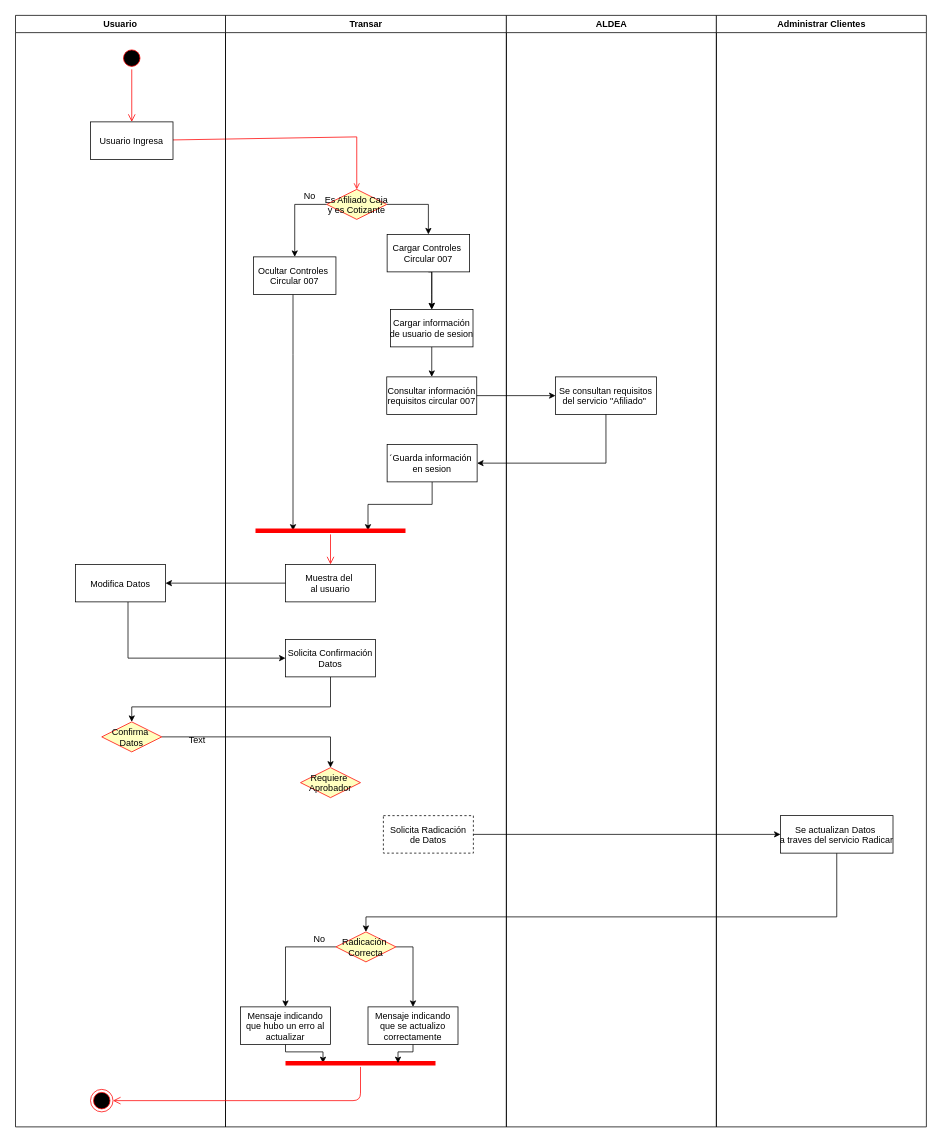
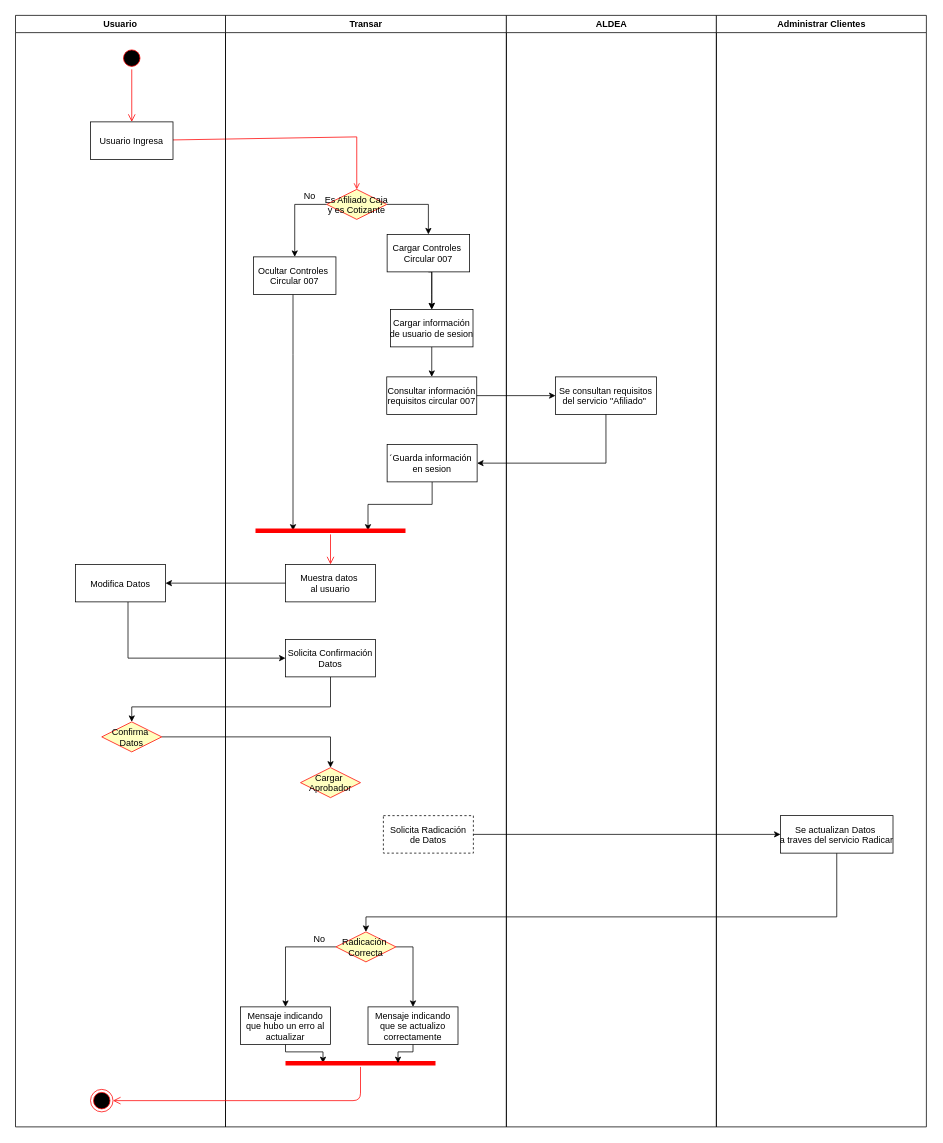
node "Muestra del al usuario": label "Muestra del al usuario" -> "Muestra datos al usuario"
node "Text": removed
node "Requiere Aprobador": label "Requiere Aprobador" -> "Cargar Aprobador"
